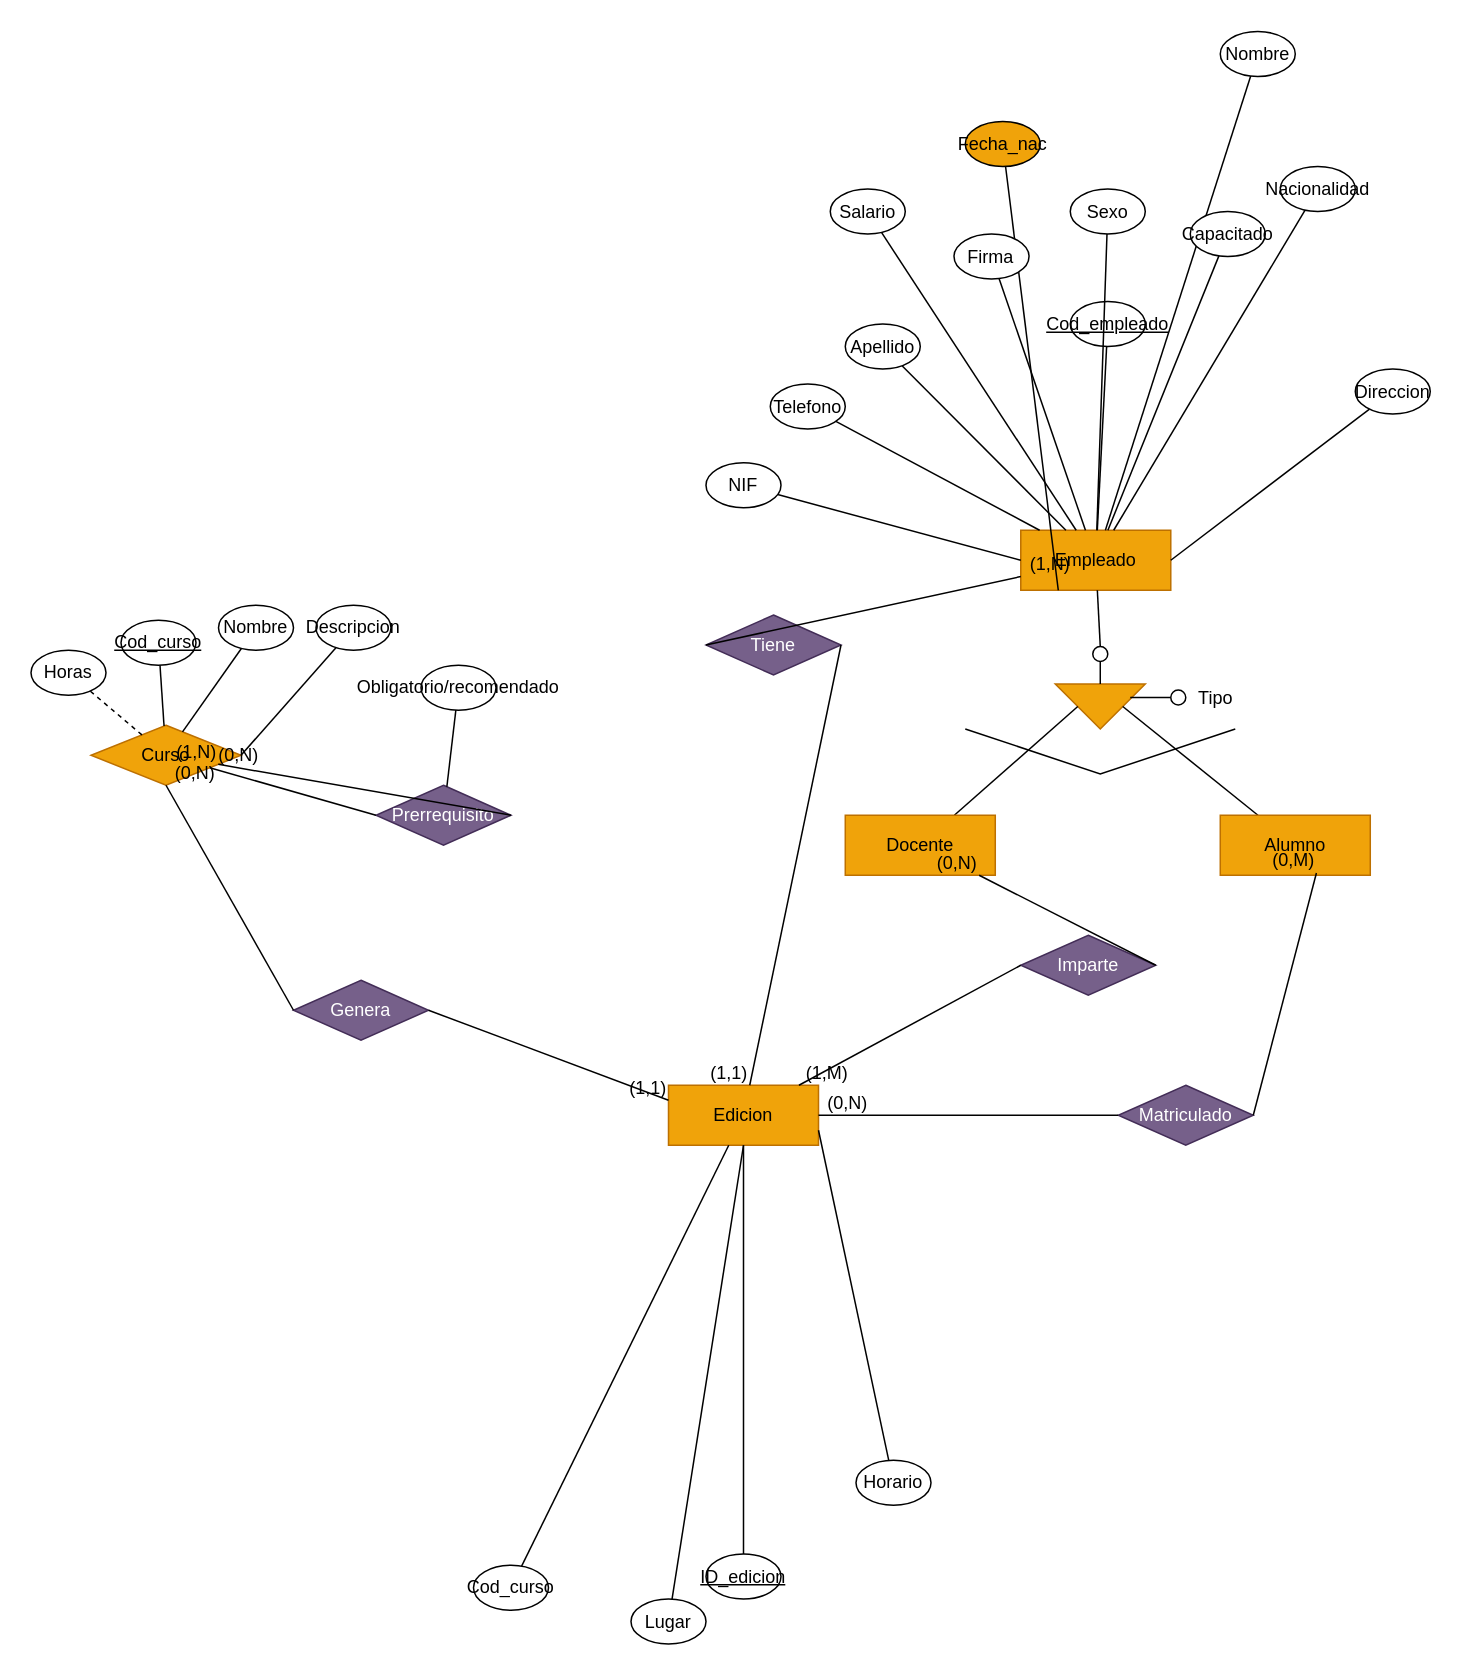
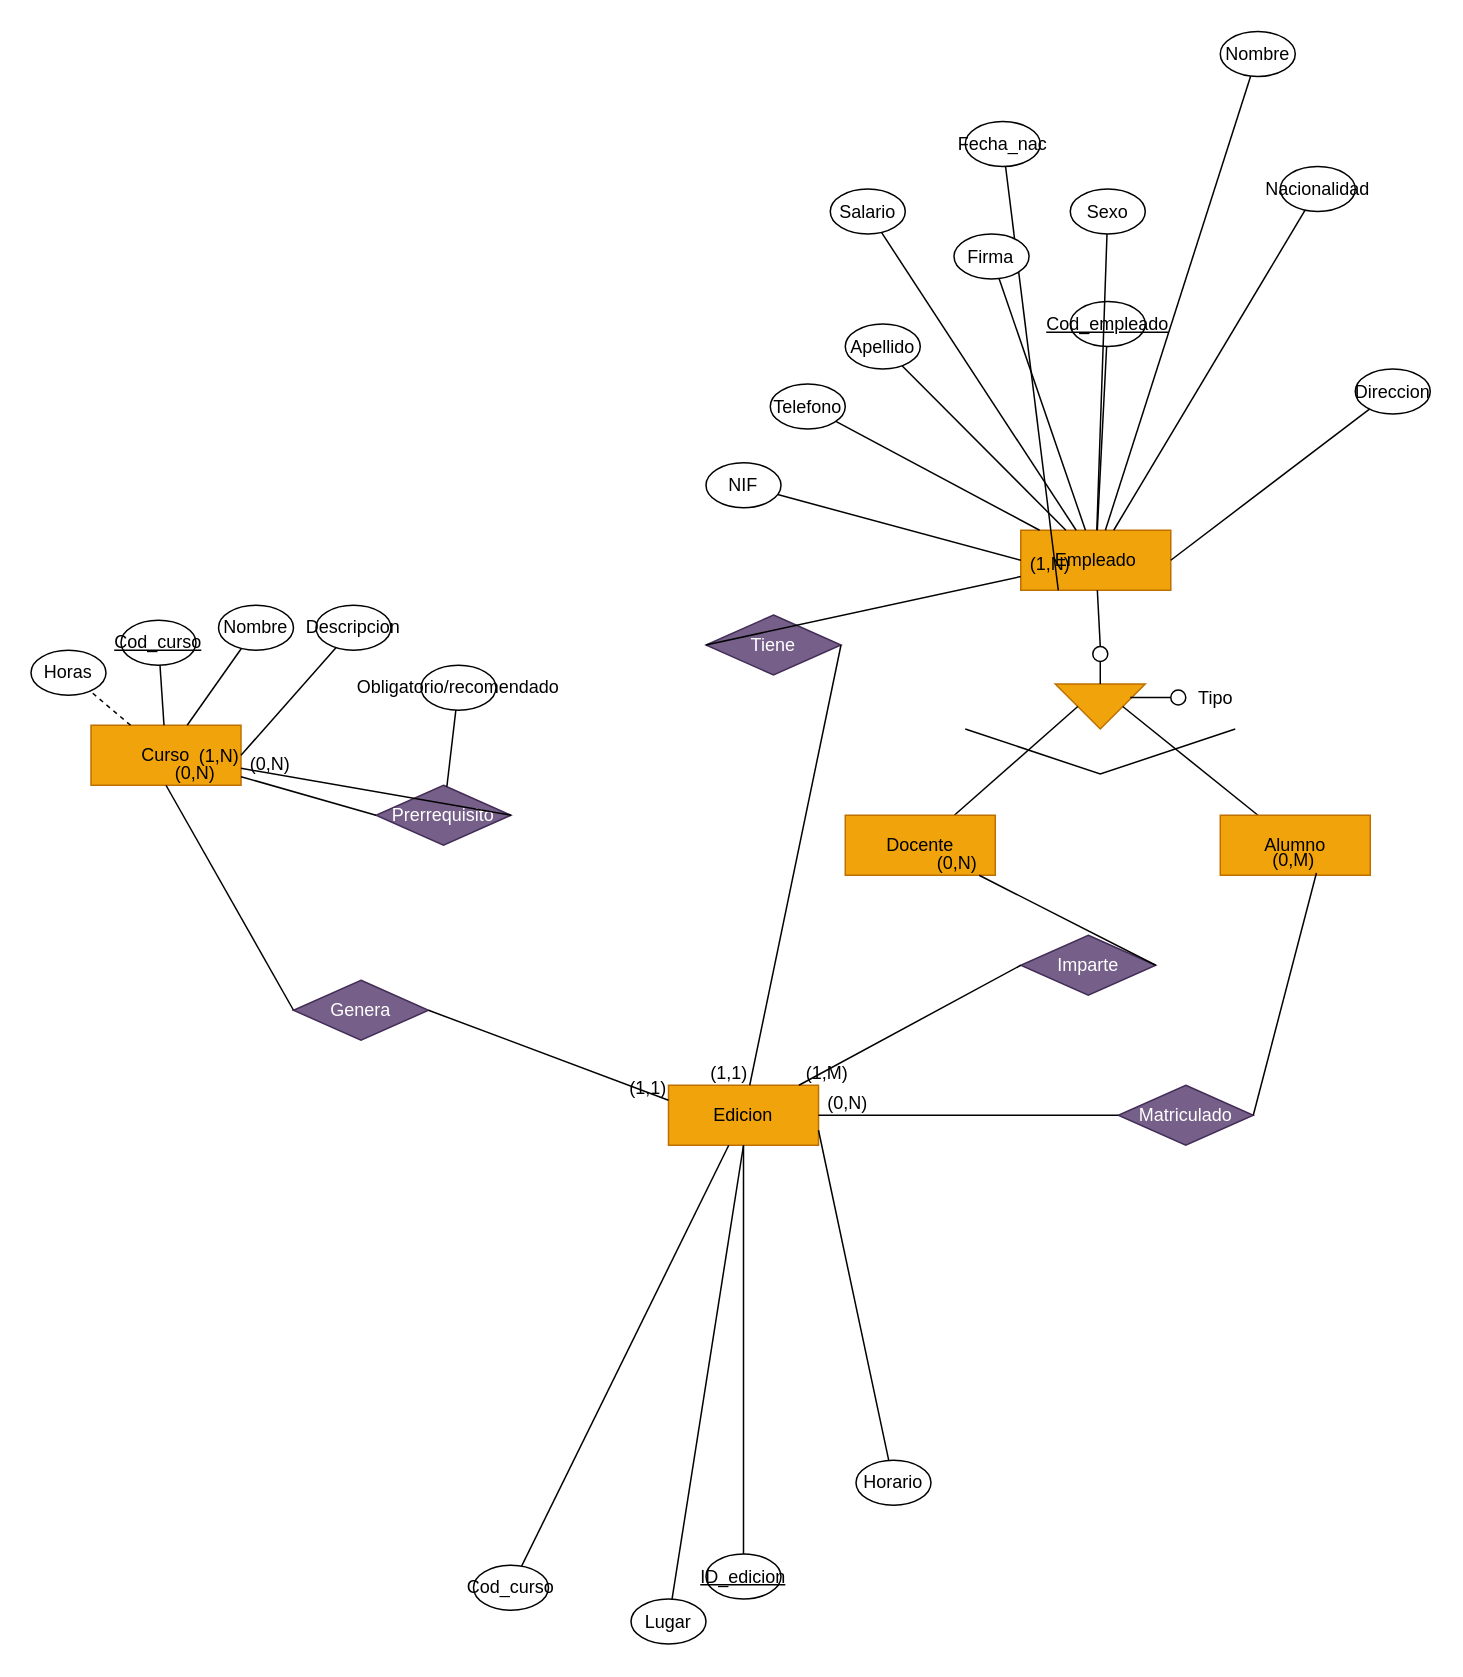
node "Fecha_nac": fillcolor #f0a30a -> #ffffff
node "Capacitado": removed
edge "Capacitado" -- "Empleado": removed
node "Curso": shape diamond -> rectangle
